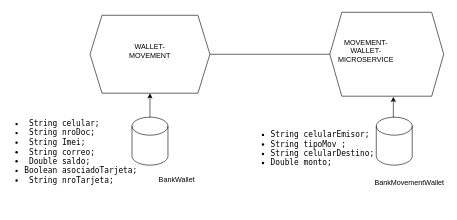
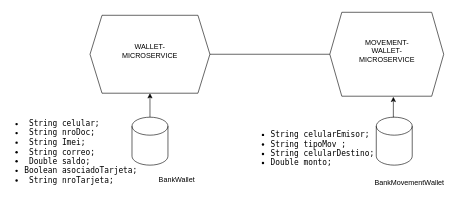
node "WALLET- MOVEMENT": label "WALLET- MOVEMENT" -> "WALLET- MICROSERVICE"
node "MOVEMENT- WALLET-MICROSERVICE": moved (366, 51) -> (387, 51)
